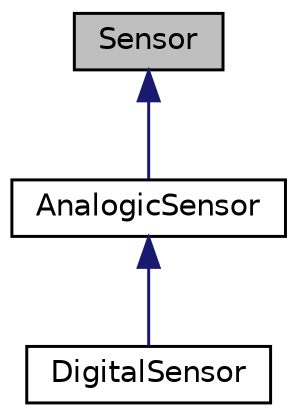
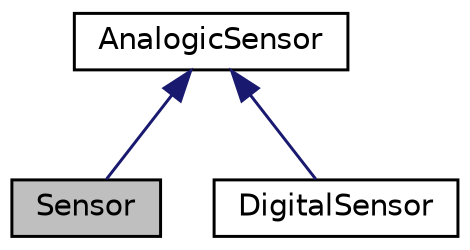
edge "AnalogicSensor" -> "Sensor": reversed
